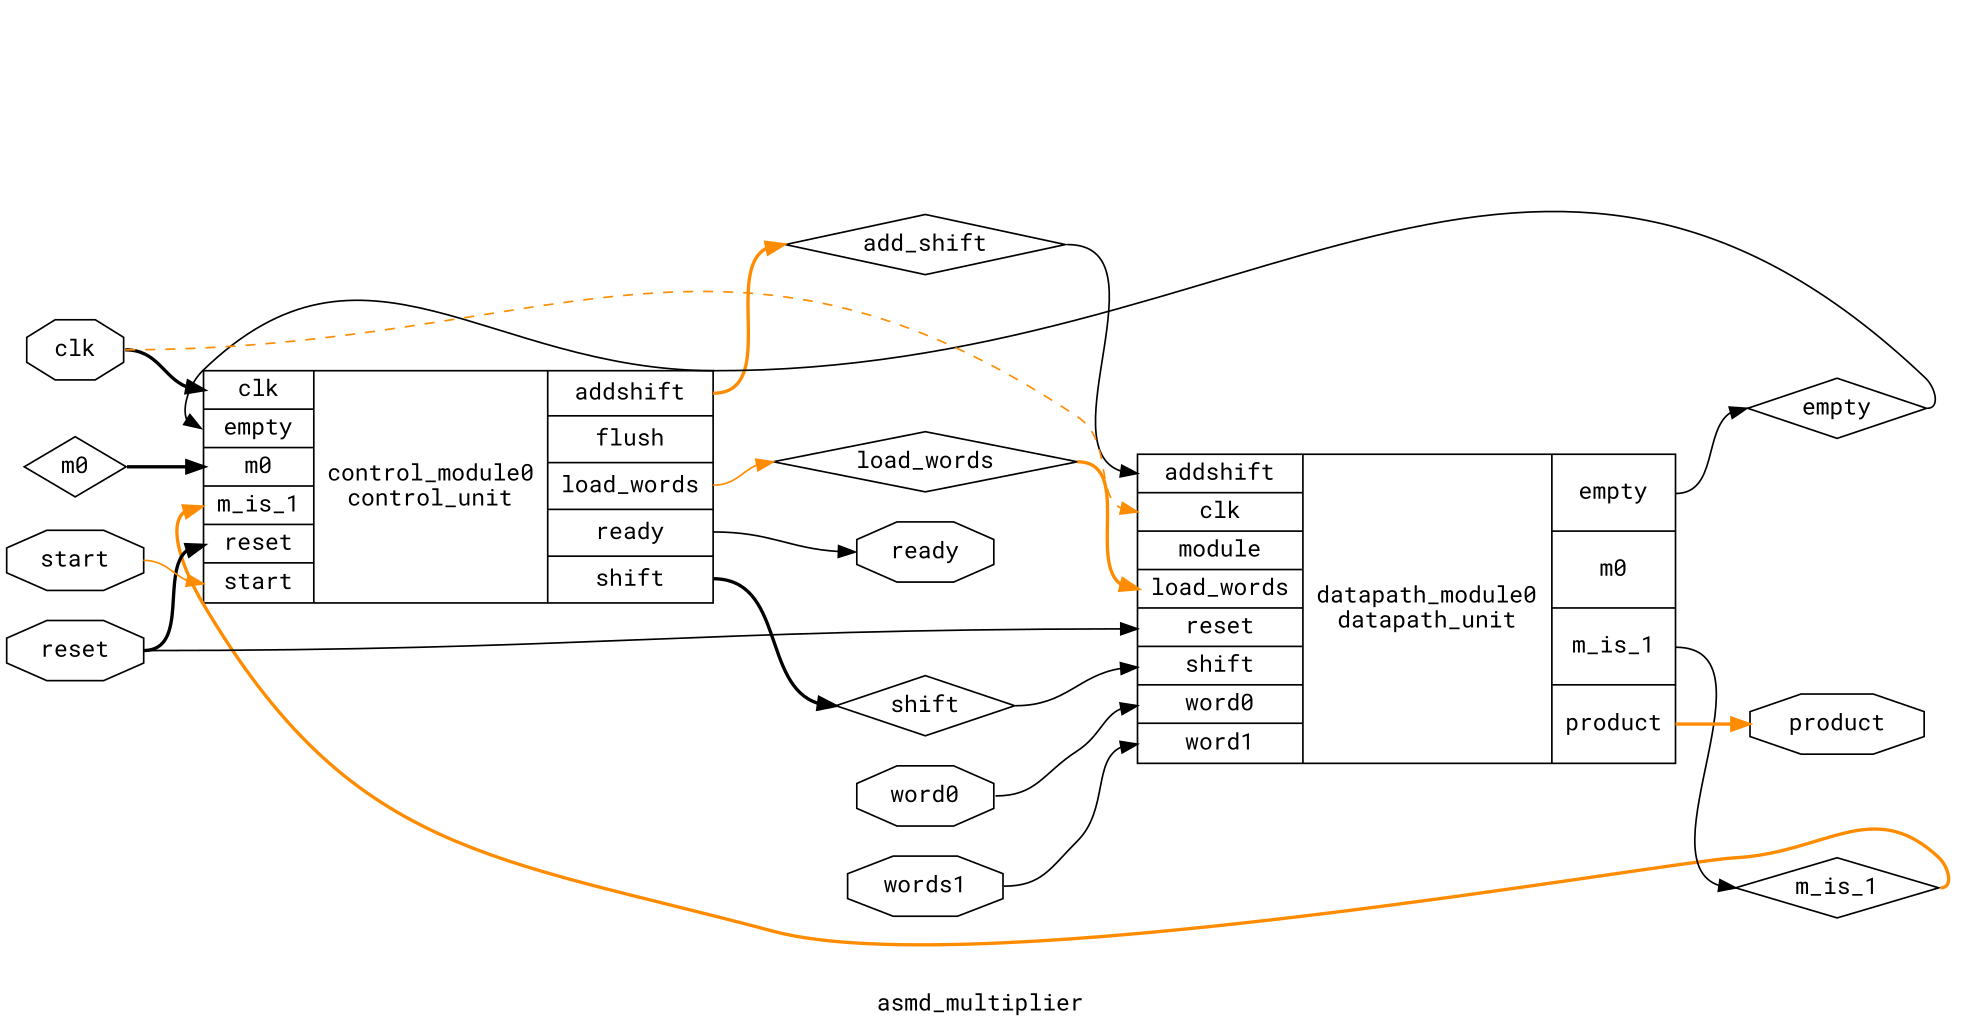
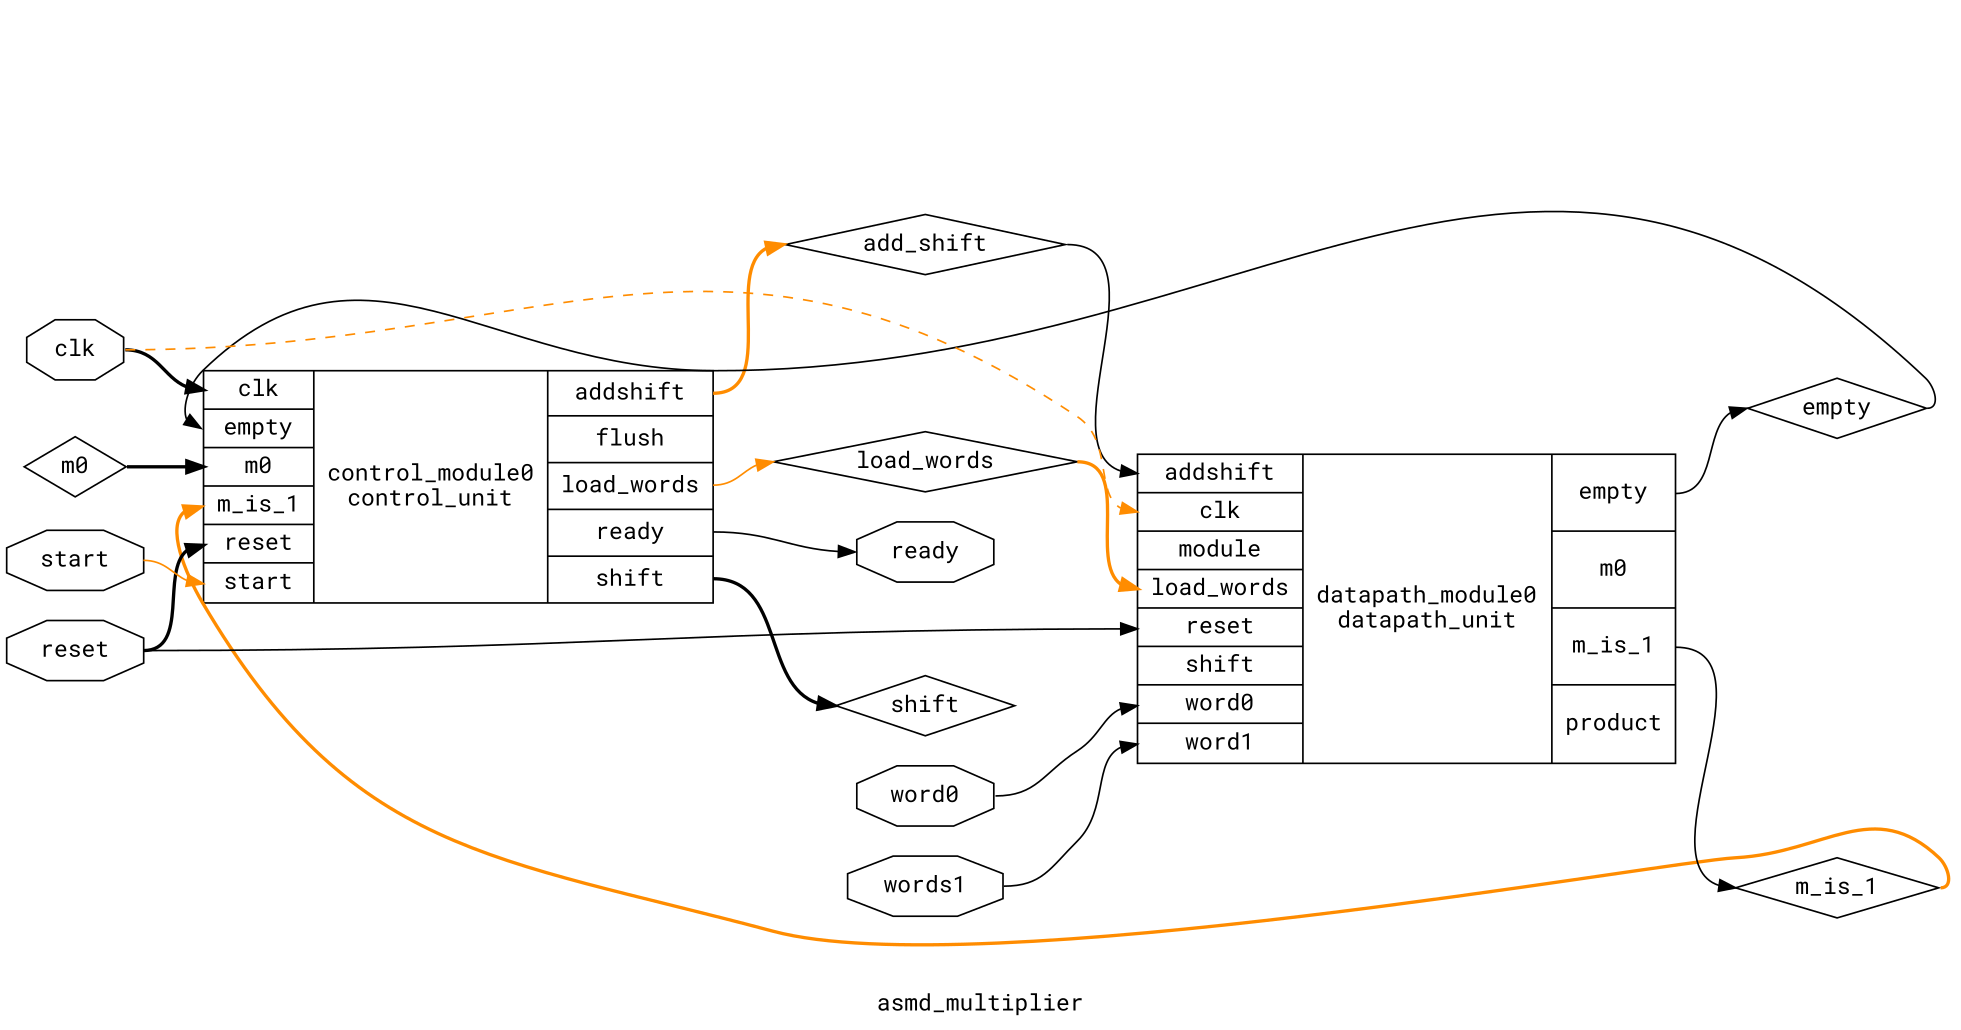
edge "shift" -> "addshift": removed
node "product": removed
